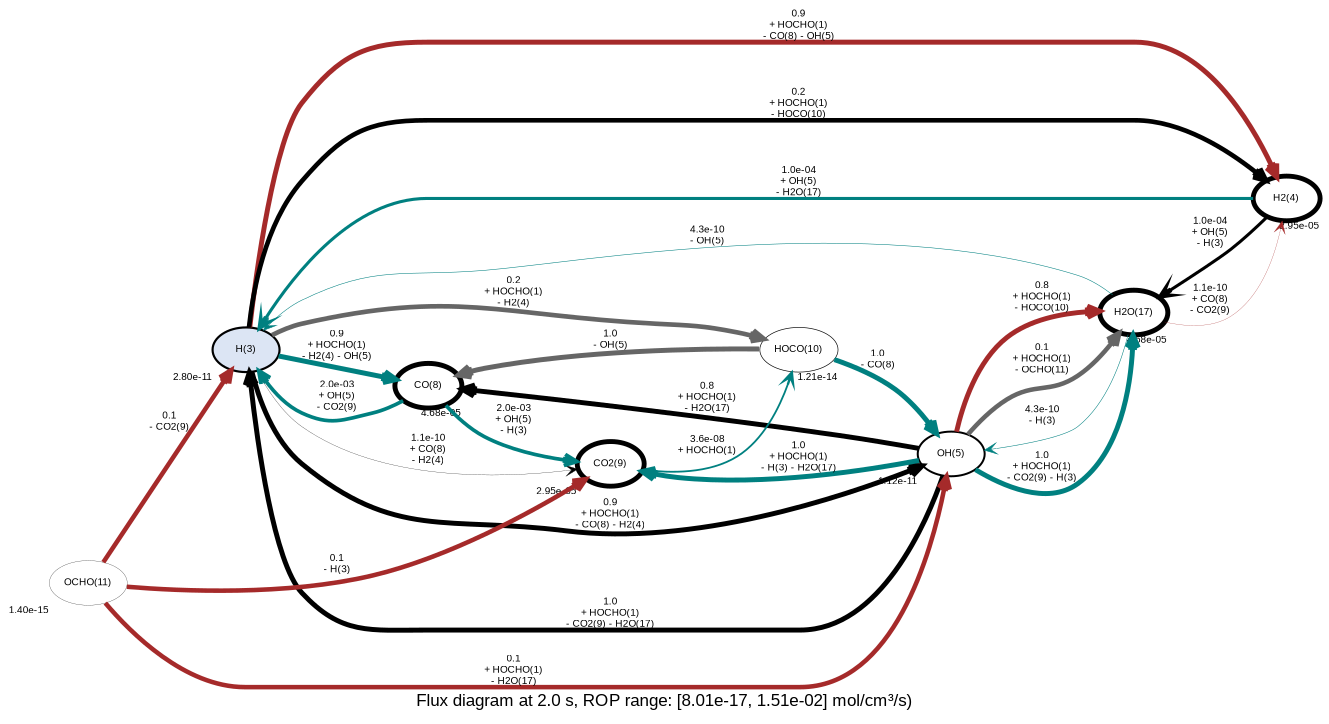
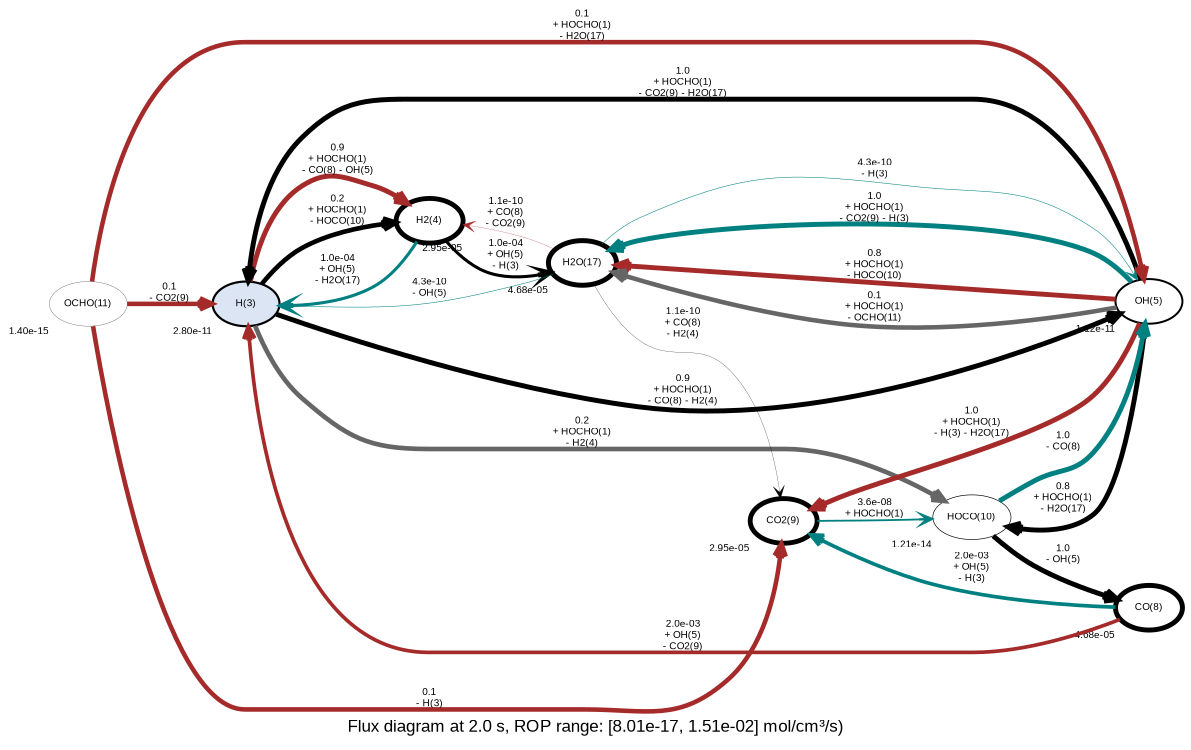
edge "HOCO(10) 1.21e-14" -> "CO(8) 4.68e-05": color gray40 -> black
edge "H(3) 2.80e-11" -> "CO(8) 4.68e-05": removed, label "0.9 + HOCHO(1) - H2(4) - OH(5)"
edge "OH(5) 1.12e-11" -> "CO(8) 4.68e-05": now "OH(5) 1.12e-11" -> "HOCO(10) 1.21e-14"
edge "CO(8) 4.68e-05" -> "H(3) 2.80e-11": color teal -> brown
edge "H(3) 2.80e-11" -> "CO2(9) 2.95e-05": now "H2O(17) 4.68e-05" -> "CO2(9) 2.95e-05"
edge "OH(5) 1.12e-11" -> "CO2(9) 2.95e-05": color teal -> brown
